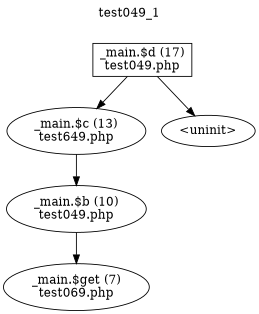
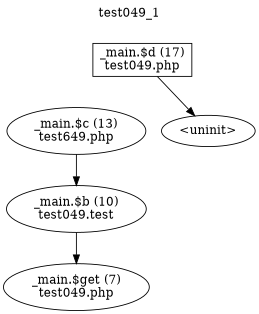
edge "_main.$d (17) test049.php" -> "_main.$c (13) test649.php": removed
node "_main.$b (10) test049.php": label "_main.$b (10) test049.php" -> "_main.$b (10) test049.test"
node "_main.$get (7) test069.php": label "_main.$get (7) test069.php" -> "_main.$get (7) test049.php"
